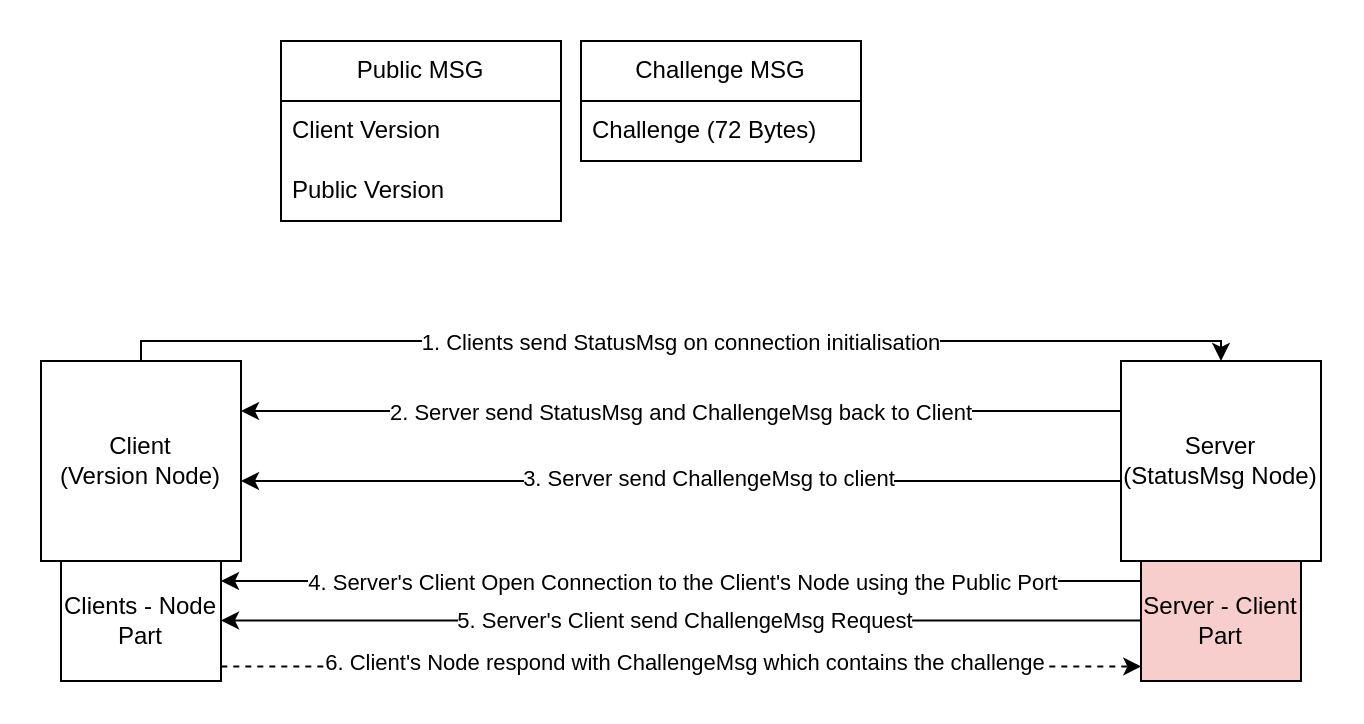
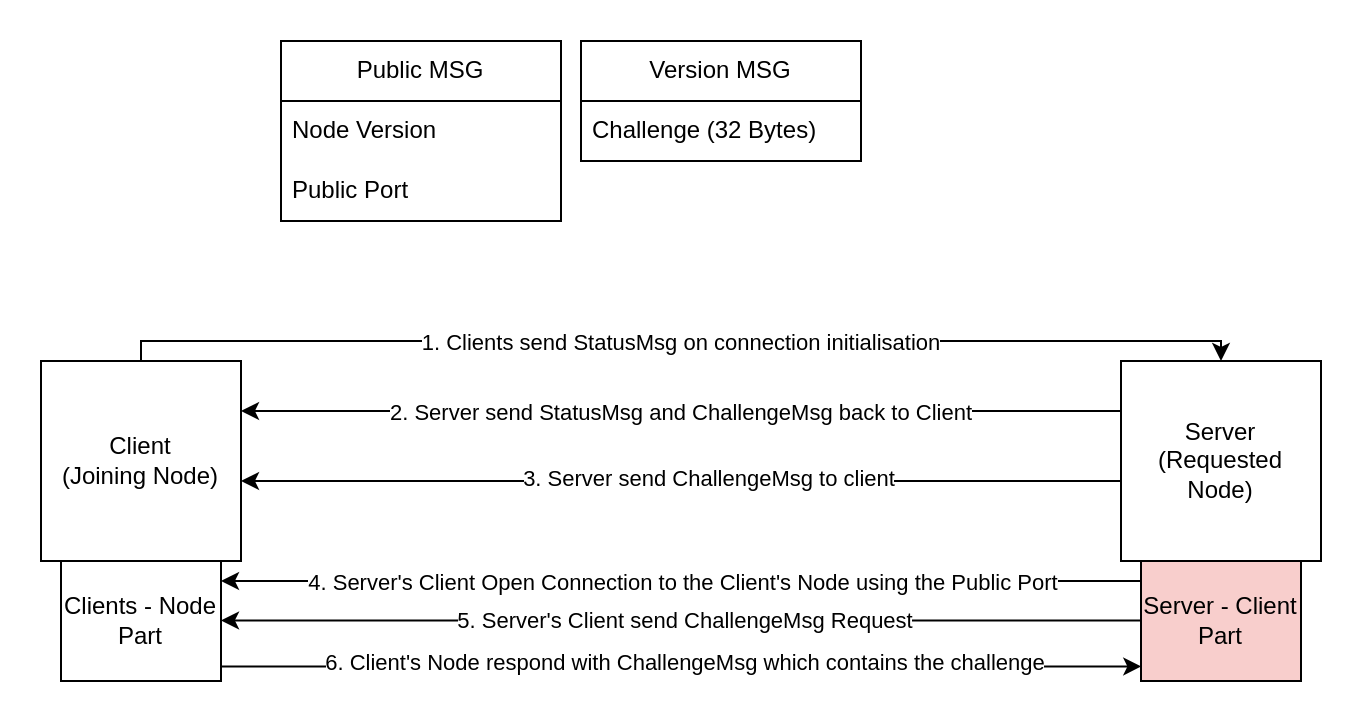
node "Challenge MSG": label "Challenge MSG" -> "Version MSG"
node "Client Version": label "Client Version" -> "Node Version"
node "Challenge (72 Bytes)": label "Challenge (72 Bytes)" -> "Challenge (32 Bytes)"
node "Public Version": label "Public Version" -> "Public Port"
node "Client (Version Node)": label "Client (Version Node)" -> "Client (Joining Node)"
node "Server (StatusMsg Node)": label "Server (StatusMsg Node)" -> "Server (Requested Node)"
edge "Clients - Node Part" -> "Server - Client Part": style dashed -> solid
